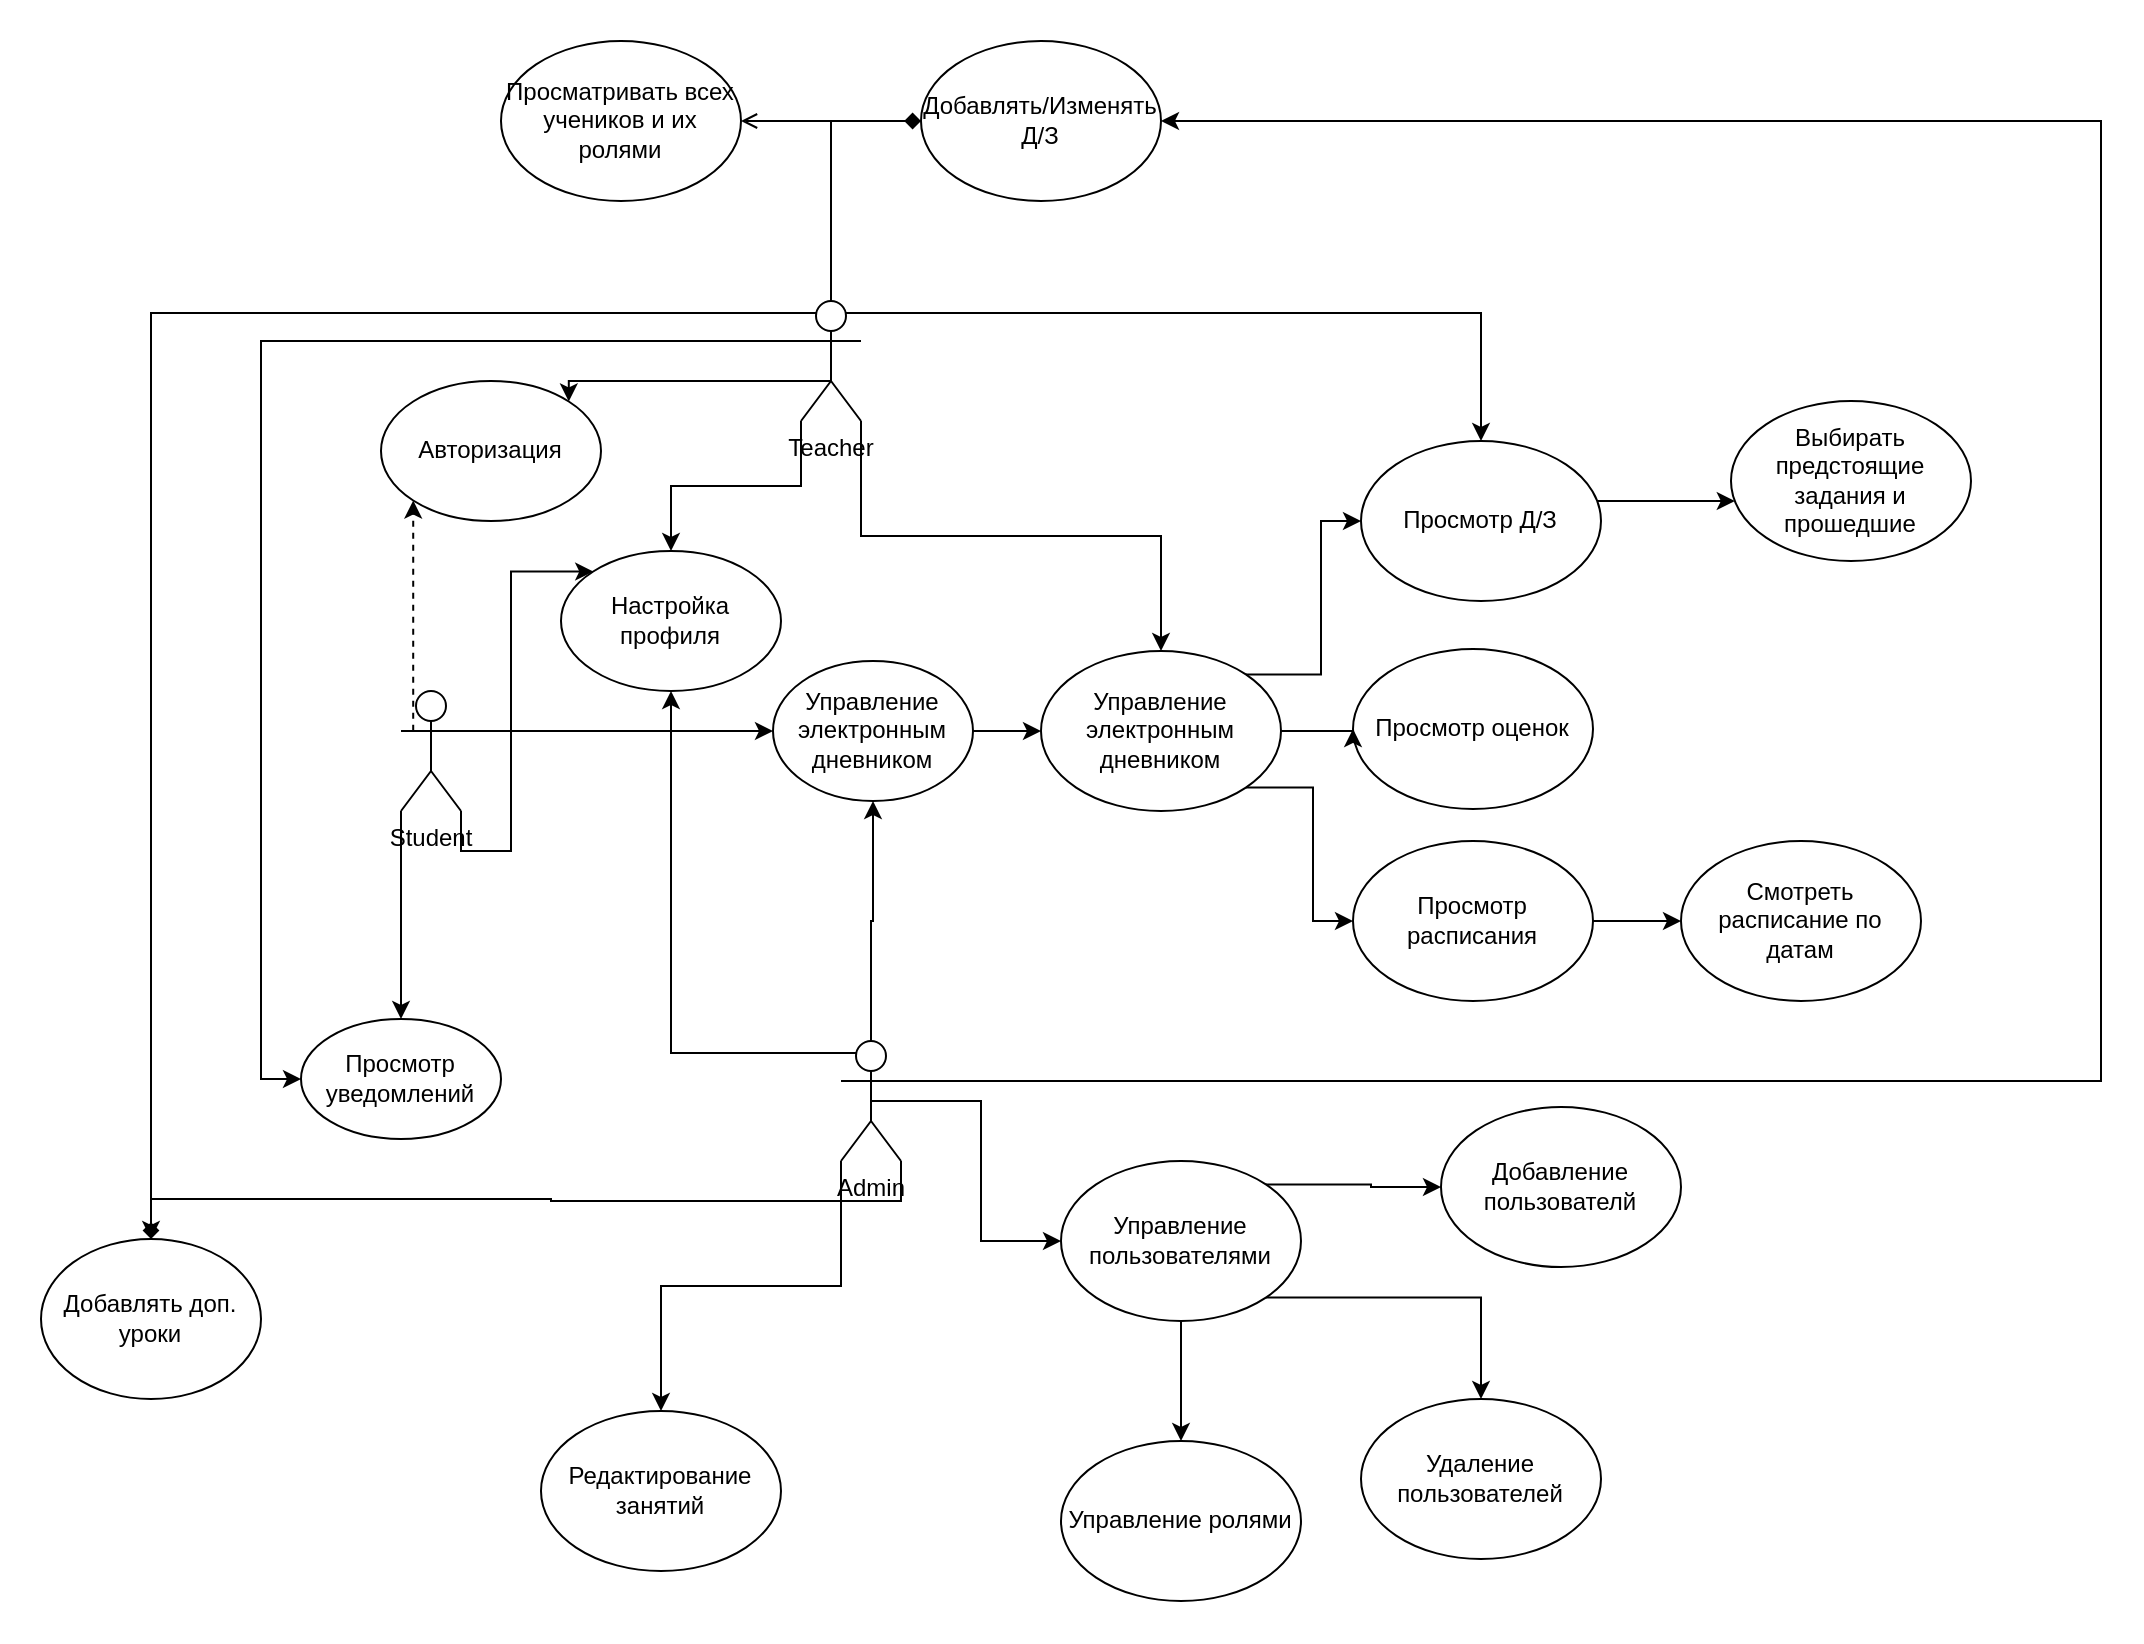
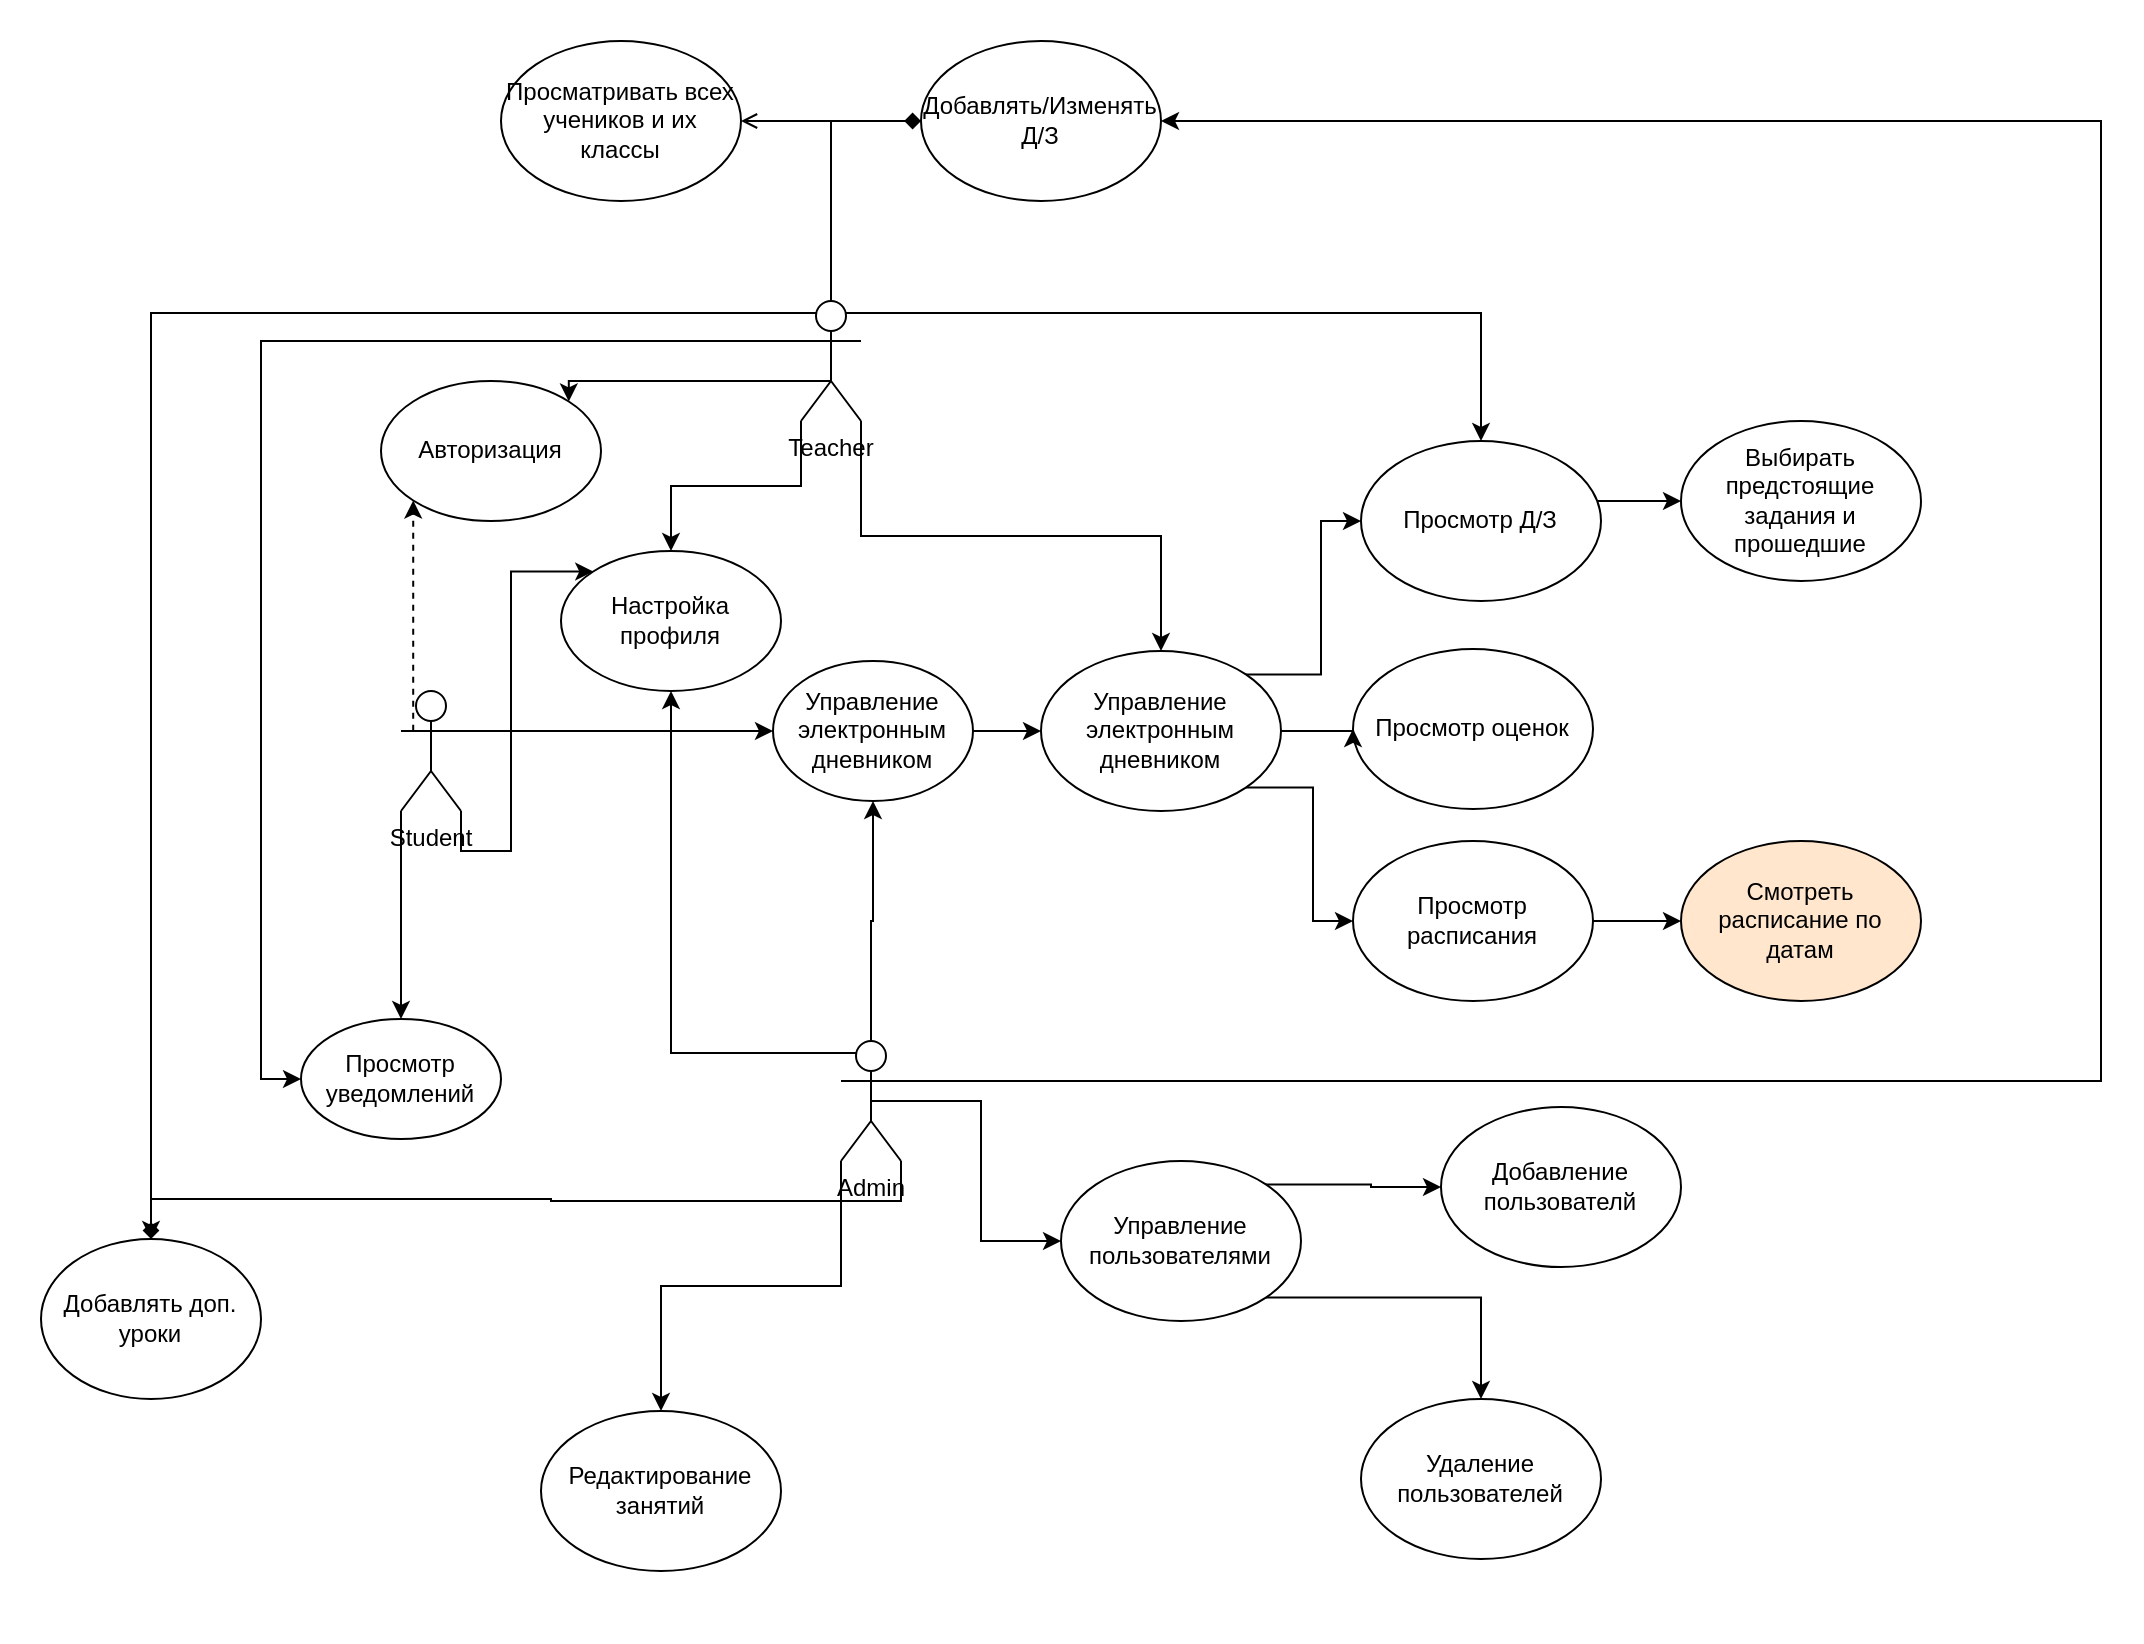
node "Просматривать всех учеников и их ролями": label "Просматривать всех учеников и их ролями" -> "Просматривать всех учеников и их классы"
node "Выбирать предстоящие задания и прошедшие": moved (1851, 481) -> (1801, 501)
node "Смотреть расписание по датам": fillcolor #ffffff -> #ffe6cc
edge "Управление пользователями" -> "Управление ролями": removed
node "Управление ролями": removed
